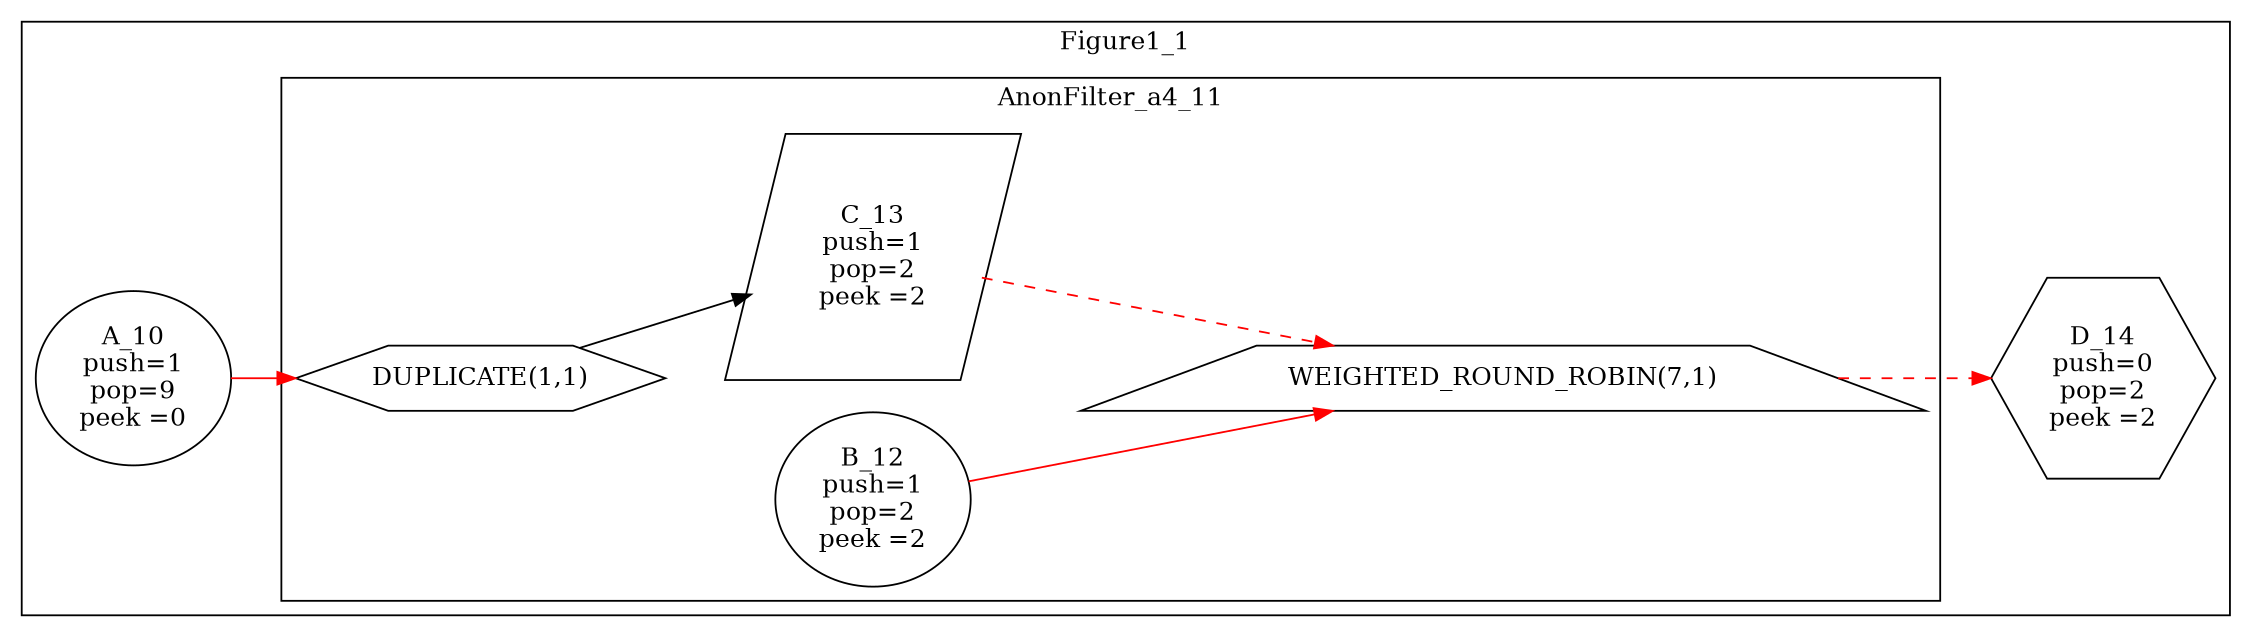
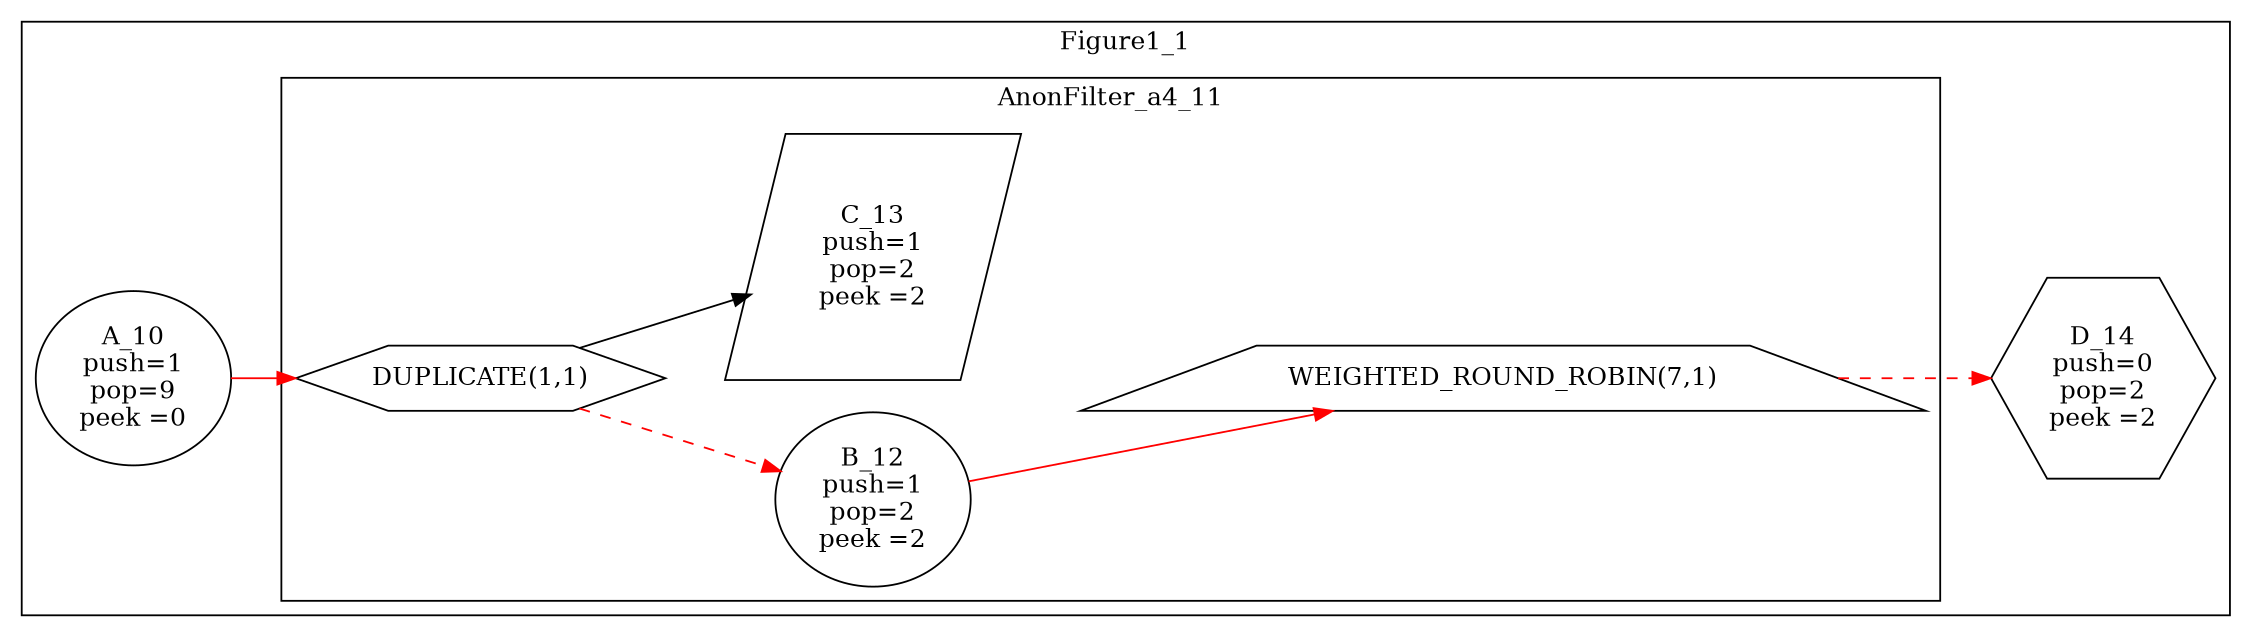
edge "C_13 push=1 pop=2 peek =2" -> "WEIGHTED_ROUND_ROBIN(7,1)": removed
edge "DUPLICATE(1,1)" -> "B_12 push=1 pop=2 peek =2": added
